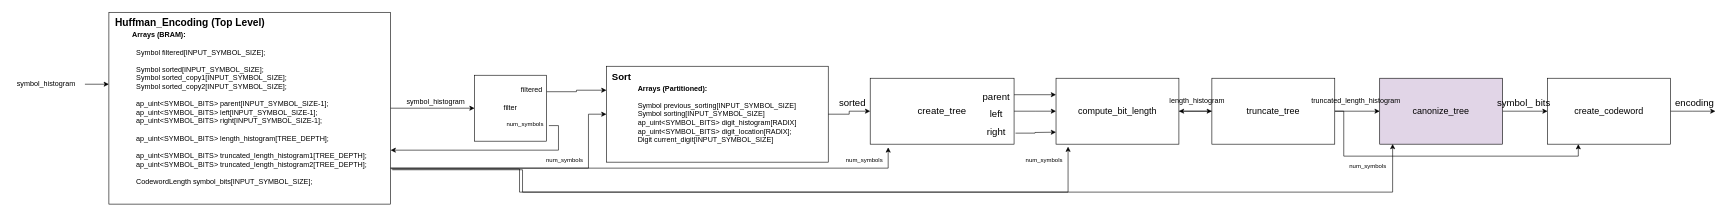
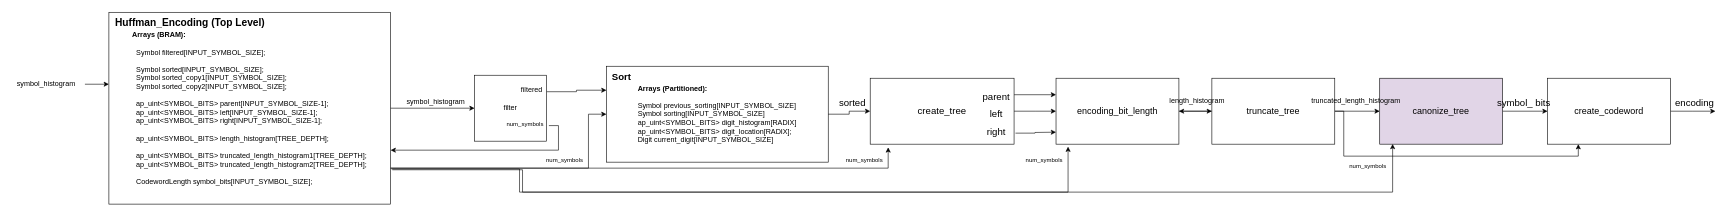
node "compute_bit_length": label "compute_bit_length" -> "encoding_bit_length"
